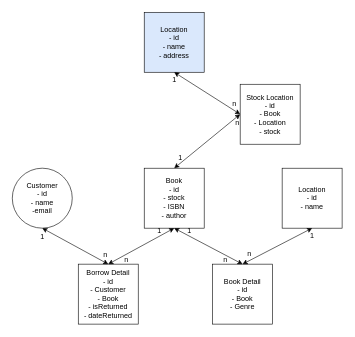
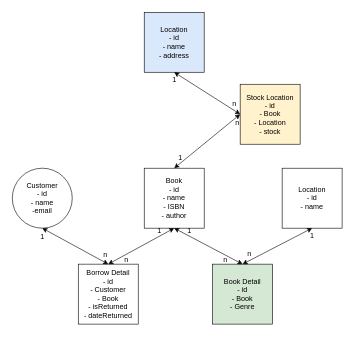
node "Stock Location - id - Book - Location - stock": fillcolor #ffffff -> #fff2cc
node "Book - id - stock - ISBN - author": label "Book - id - stock - ISBN - author" -> "Book - id - name - ISBN - author"
node "Book Detail - id - Book - Genre": fillcolor #ffffff -> #d5e8d4
